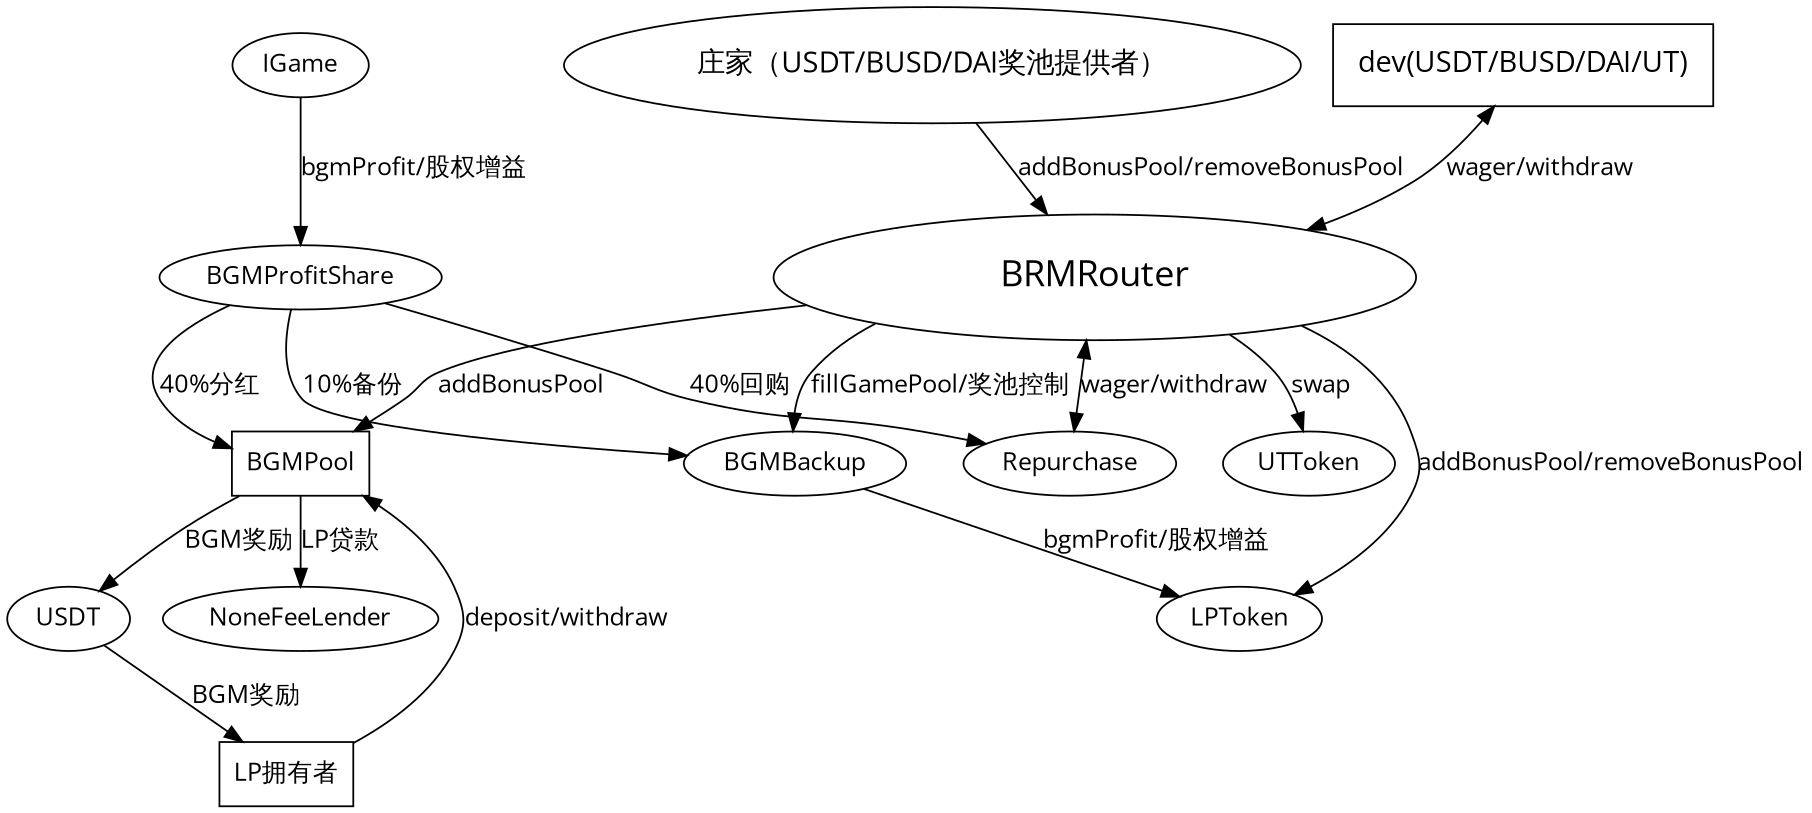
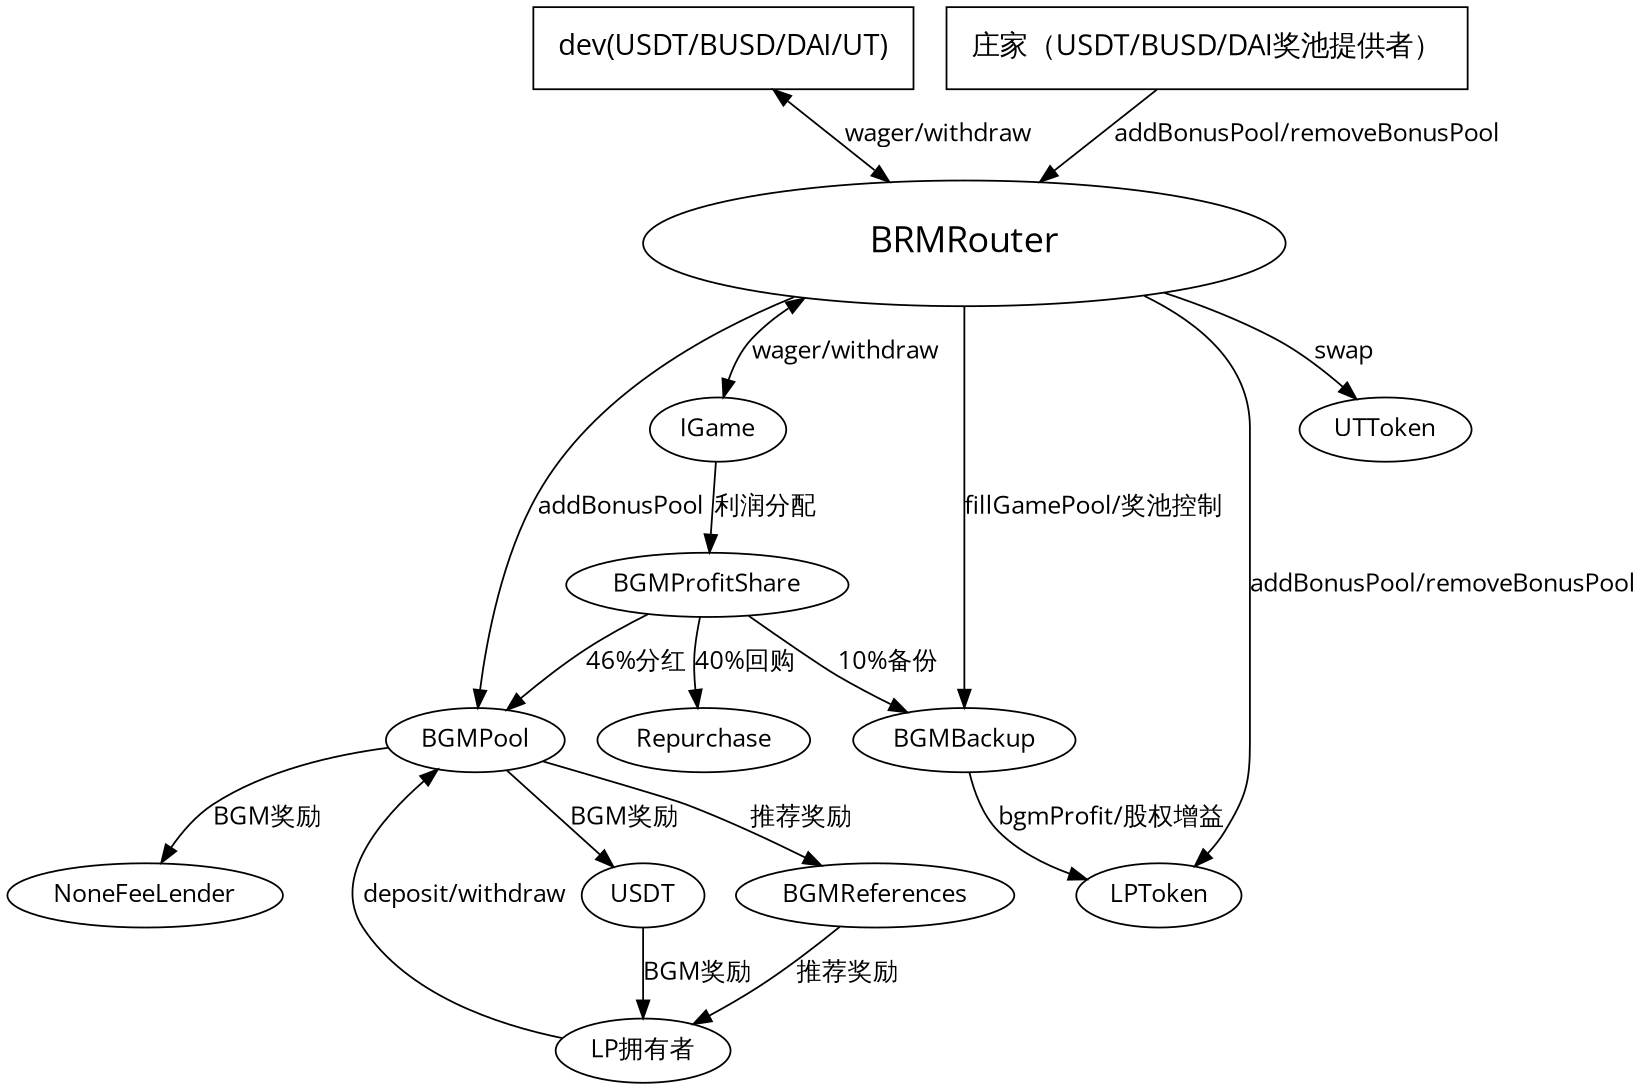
node "庄家（USDT/BUSD/DAI奖池提供者）": shape ellipse -> box
edge "IGame" -> "BGMProfitShare": label "bgmProfit/股权增益" -> "利润分配"
edge "BGMProfitShare" -> "BGMPool": label "40%分红" -> "46%分红"
edge "BRMRouter" -- "Repurchase": now "BRMRouter" -- "IGame"
node "BGMPool": shape box -> ellipse
edge "BGMPool" -> "NoneFeeLender": label "LP贷款" -> "BGM奖励"
node "LP拥有者": shape box -> ellipse
node "BGMReferences": added
